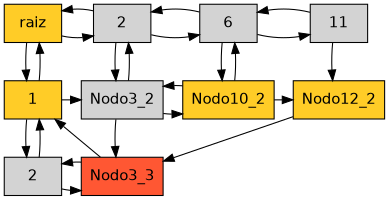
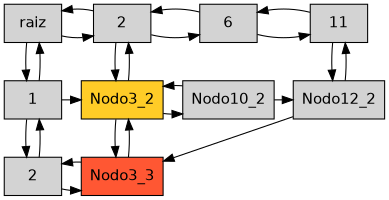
node "raiz": fillcolor #ffcc27 -> lightgrey
edge "6" -> "Nodo10_2": removed
edge "Nodo10_2" -> "6": removed
edge "Nodo12_2" -> "11": added
node "1": fillcolor #ffcc27 -> lightgrey
node "Nodo3_2": fillcolor lightgrey -> #ffcc27
node "Nodo10_2": fillcolor #ffcc27 -> lightgrey
node "Nodo12_2": fillcolor #ffcc27 -> lightgrey
edge "Nodo3_3" -> "1": now "Nodo3_3" -> "Nodo3_2"
